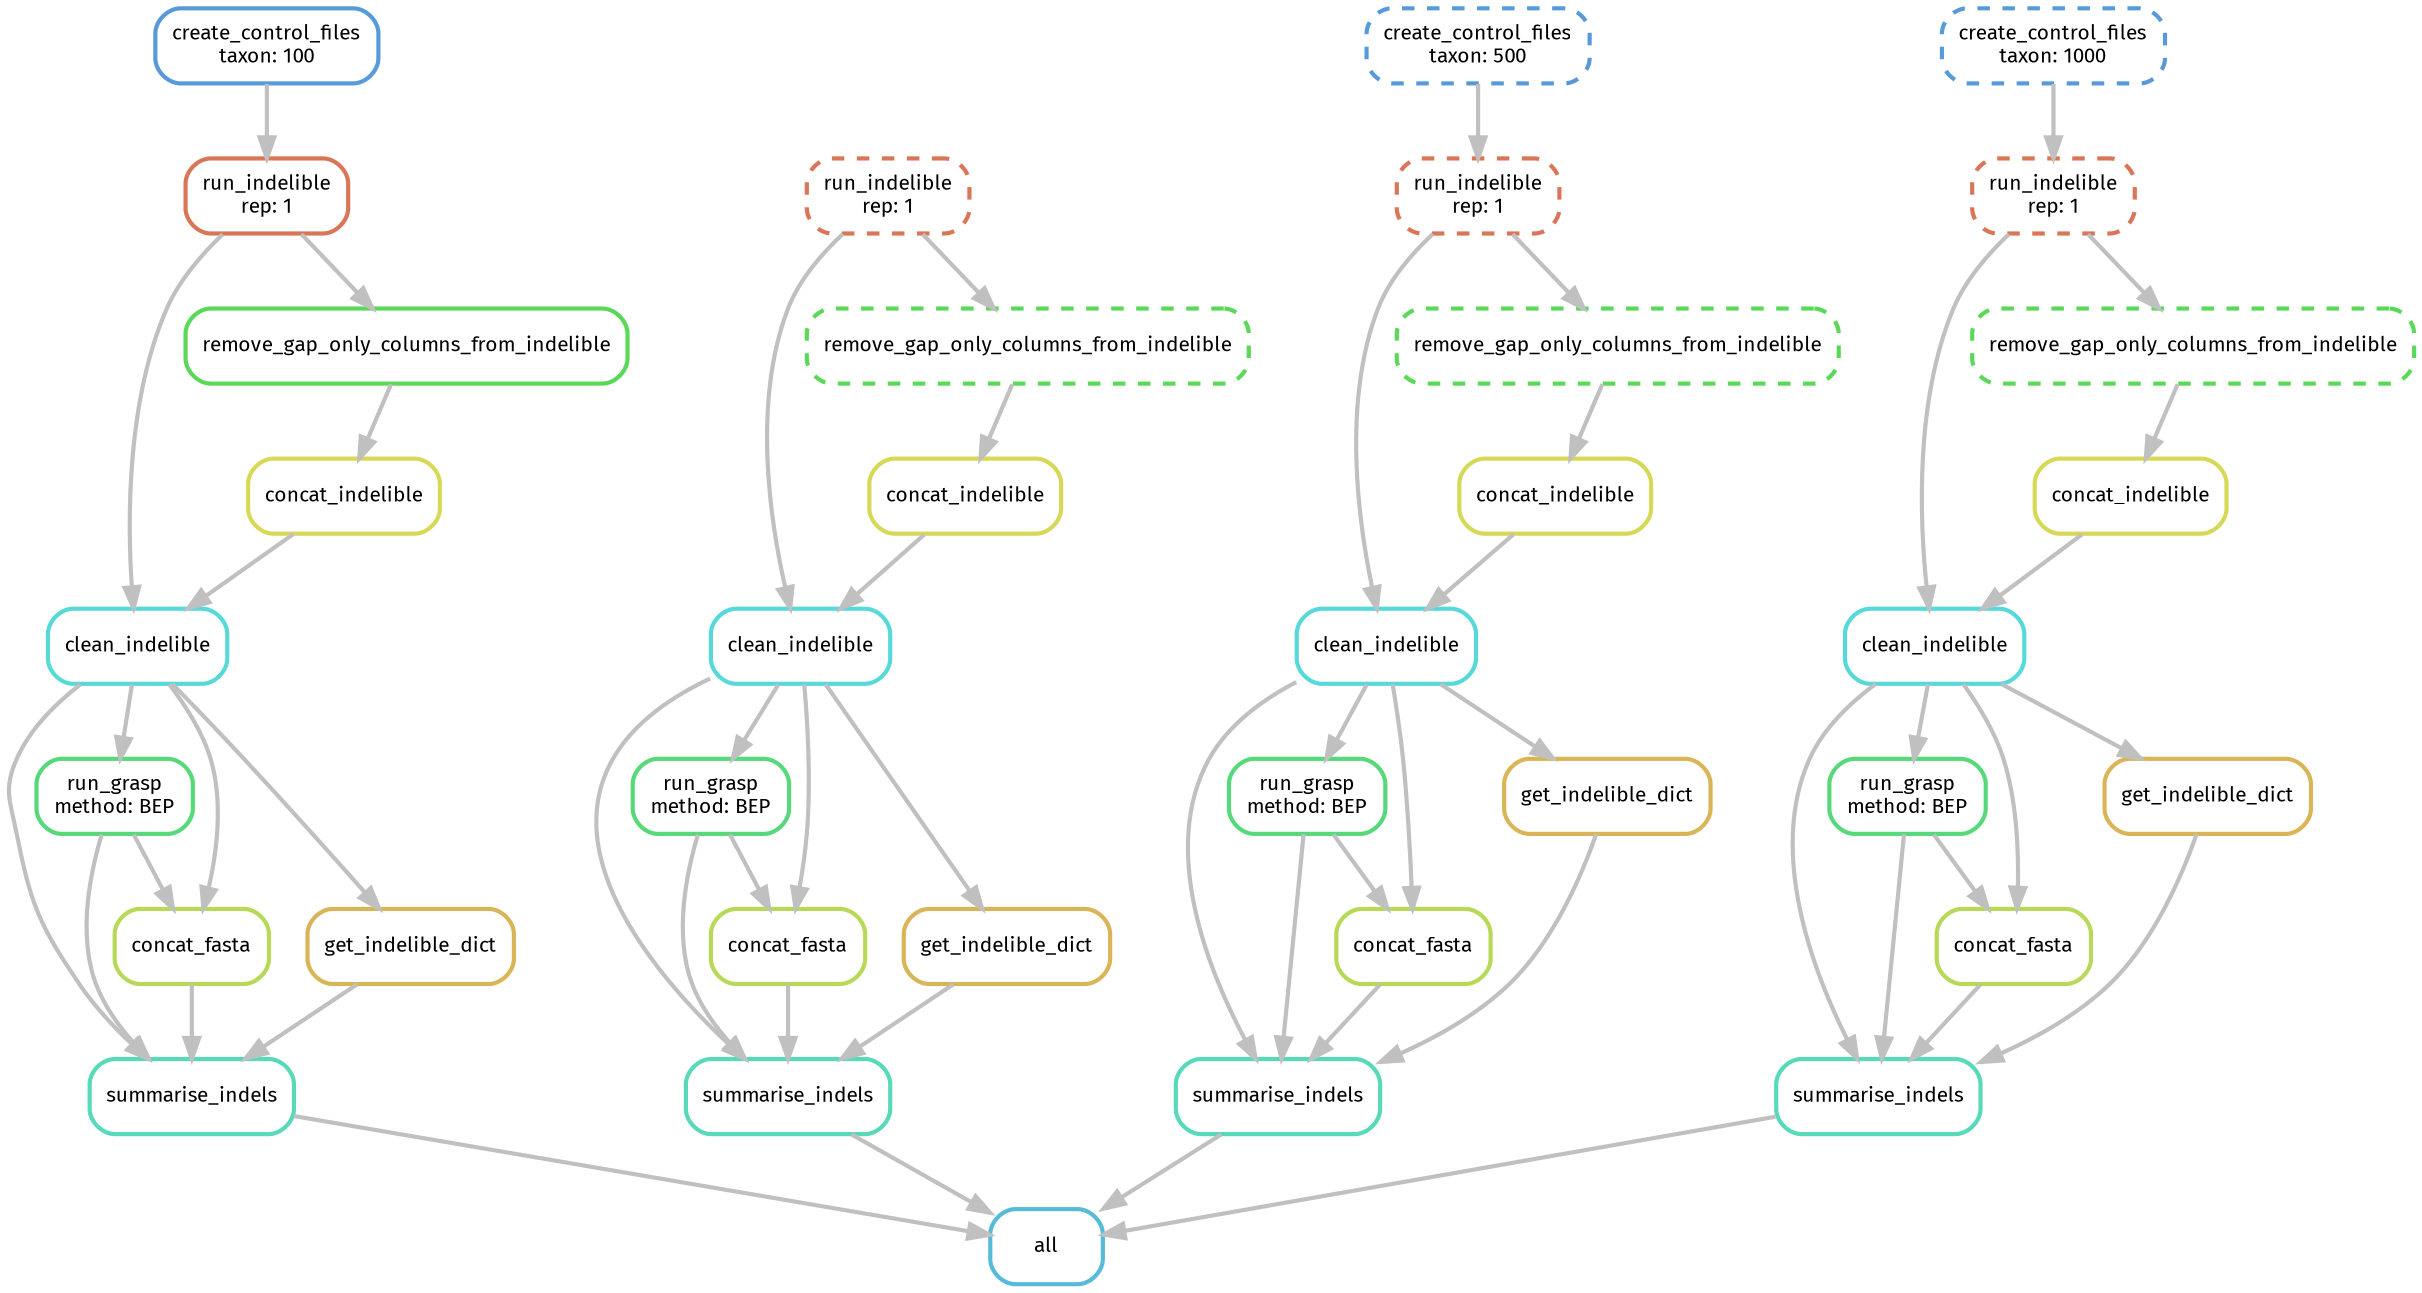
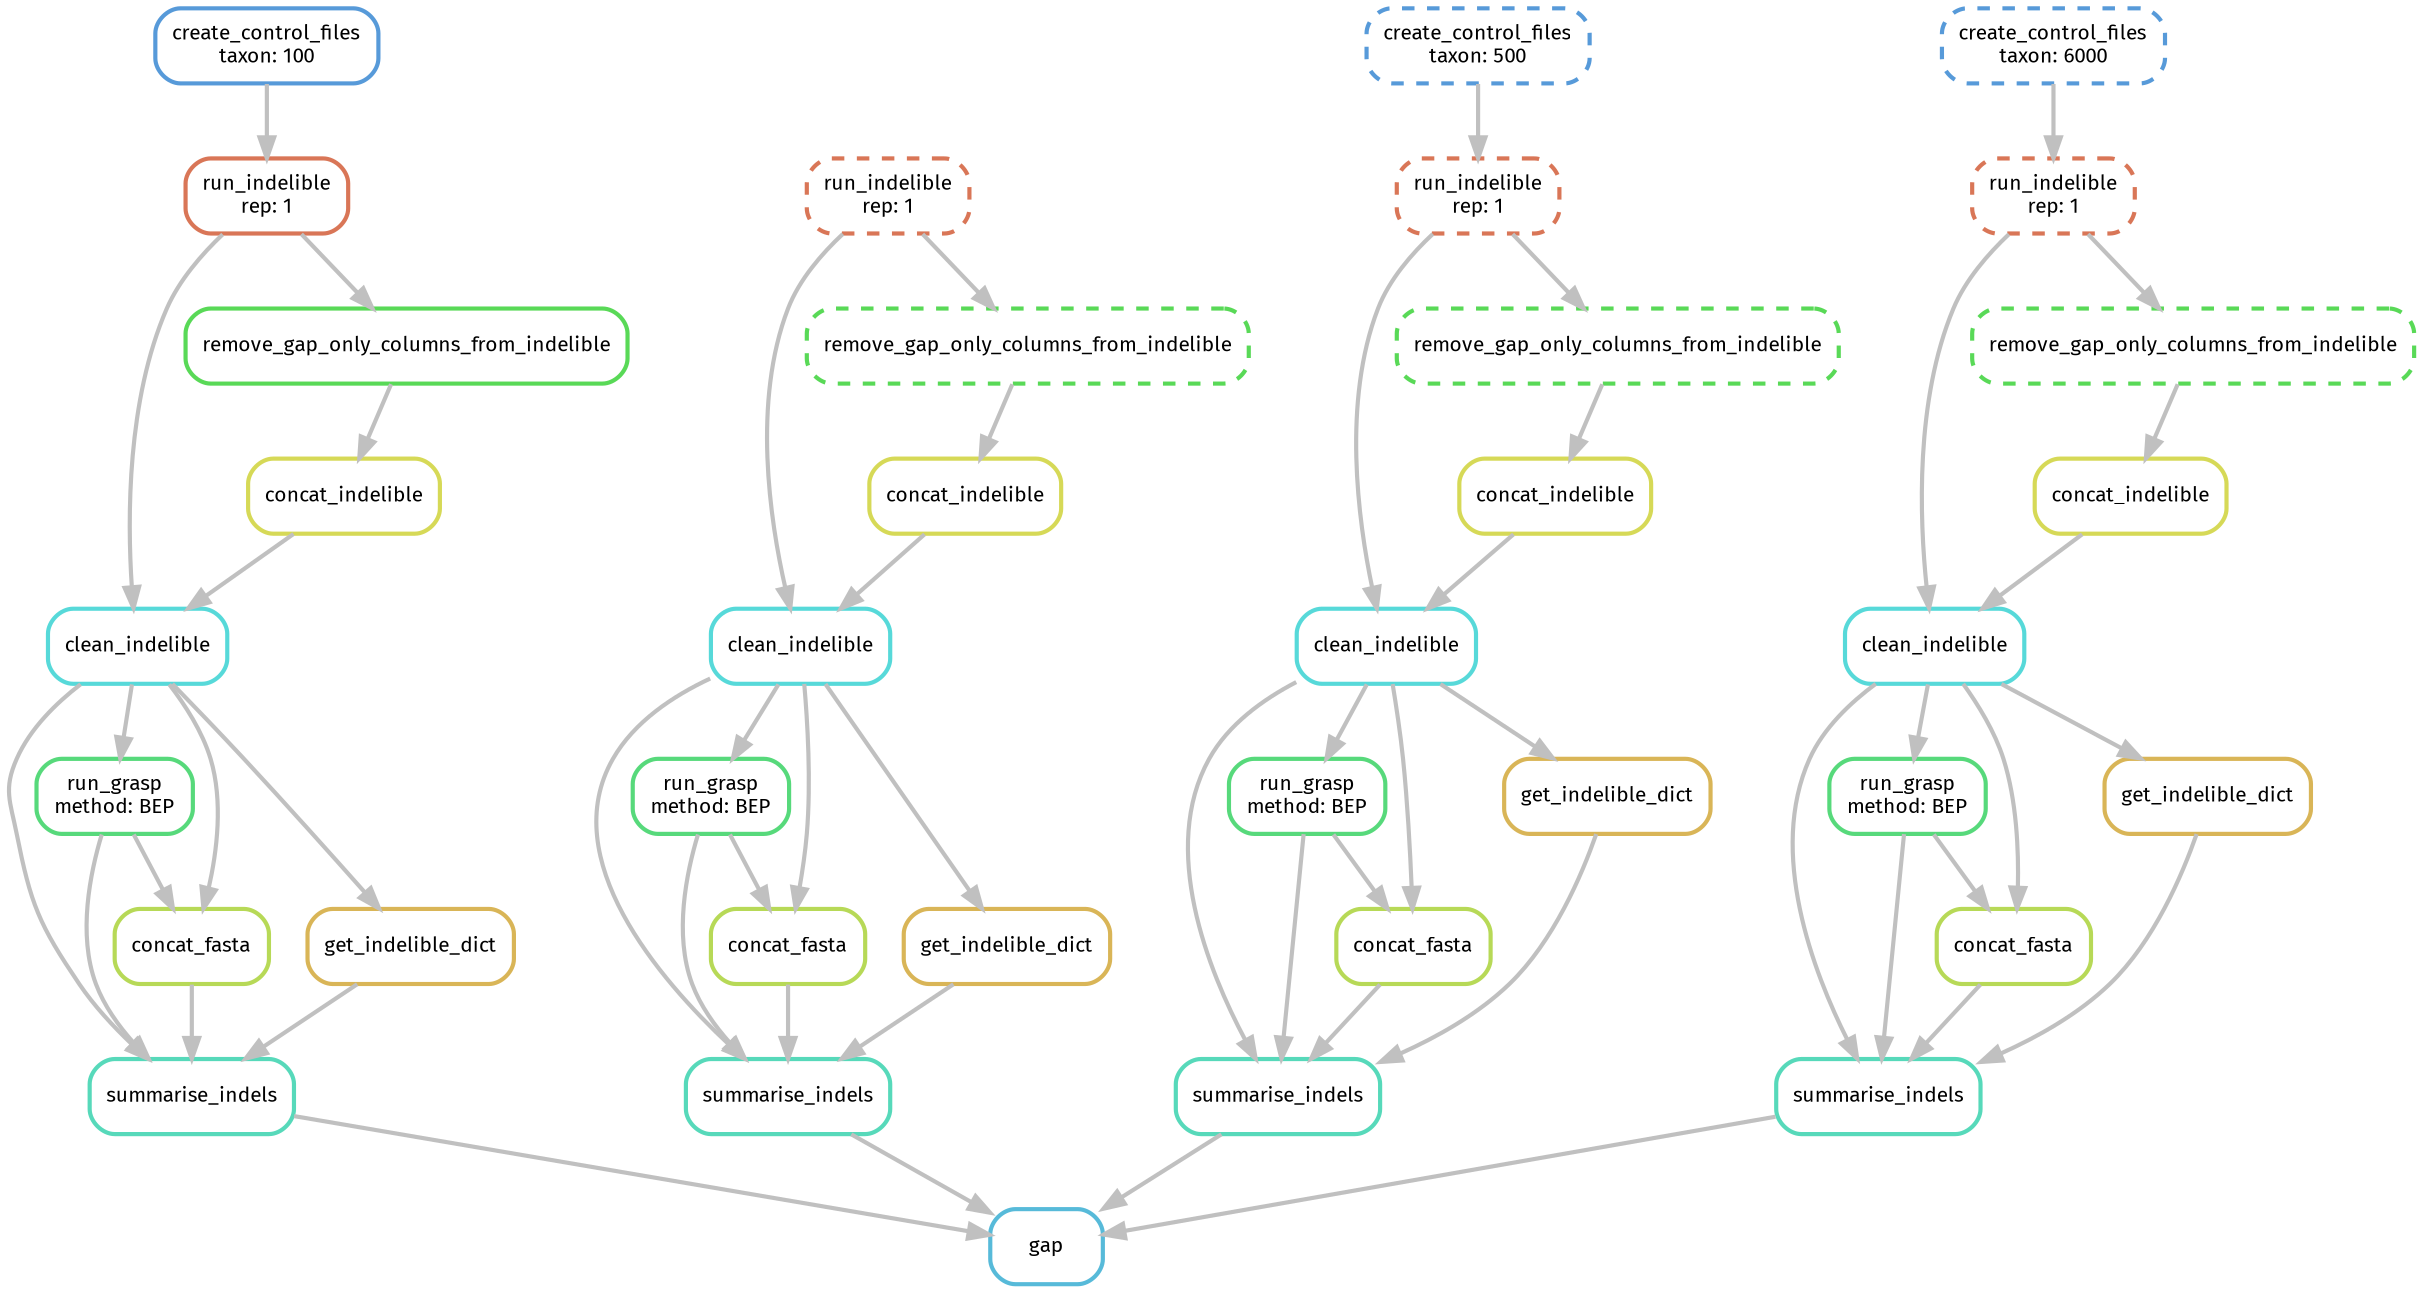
node "create_control_files taxon: 1000": label "create_control_files taxon: 1000" -> "create_control_files taxon: 6000"
node "all": label "all" -> "gap"
